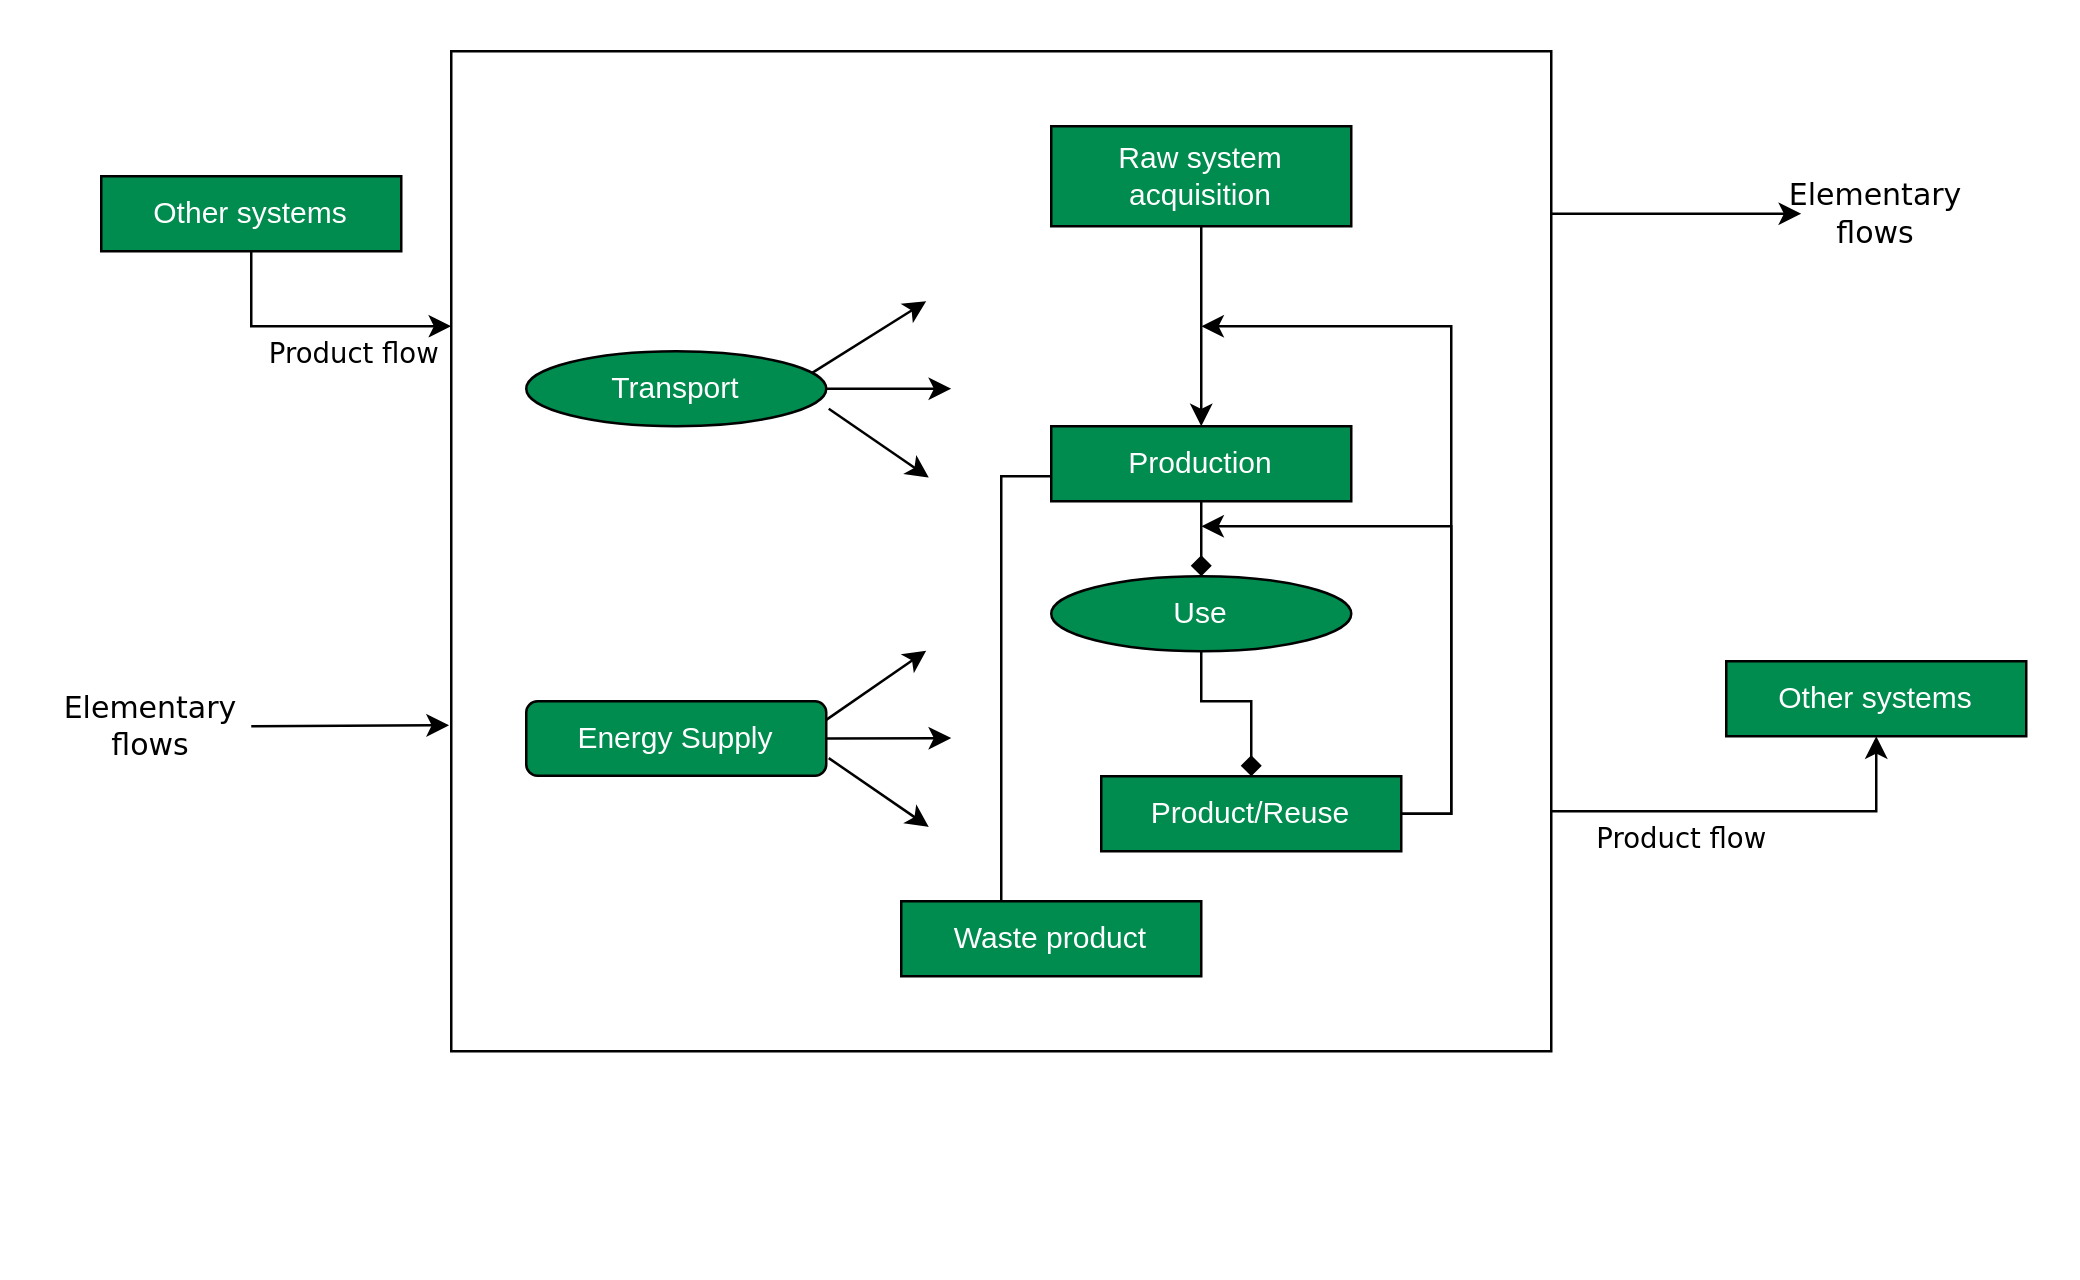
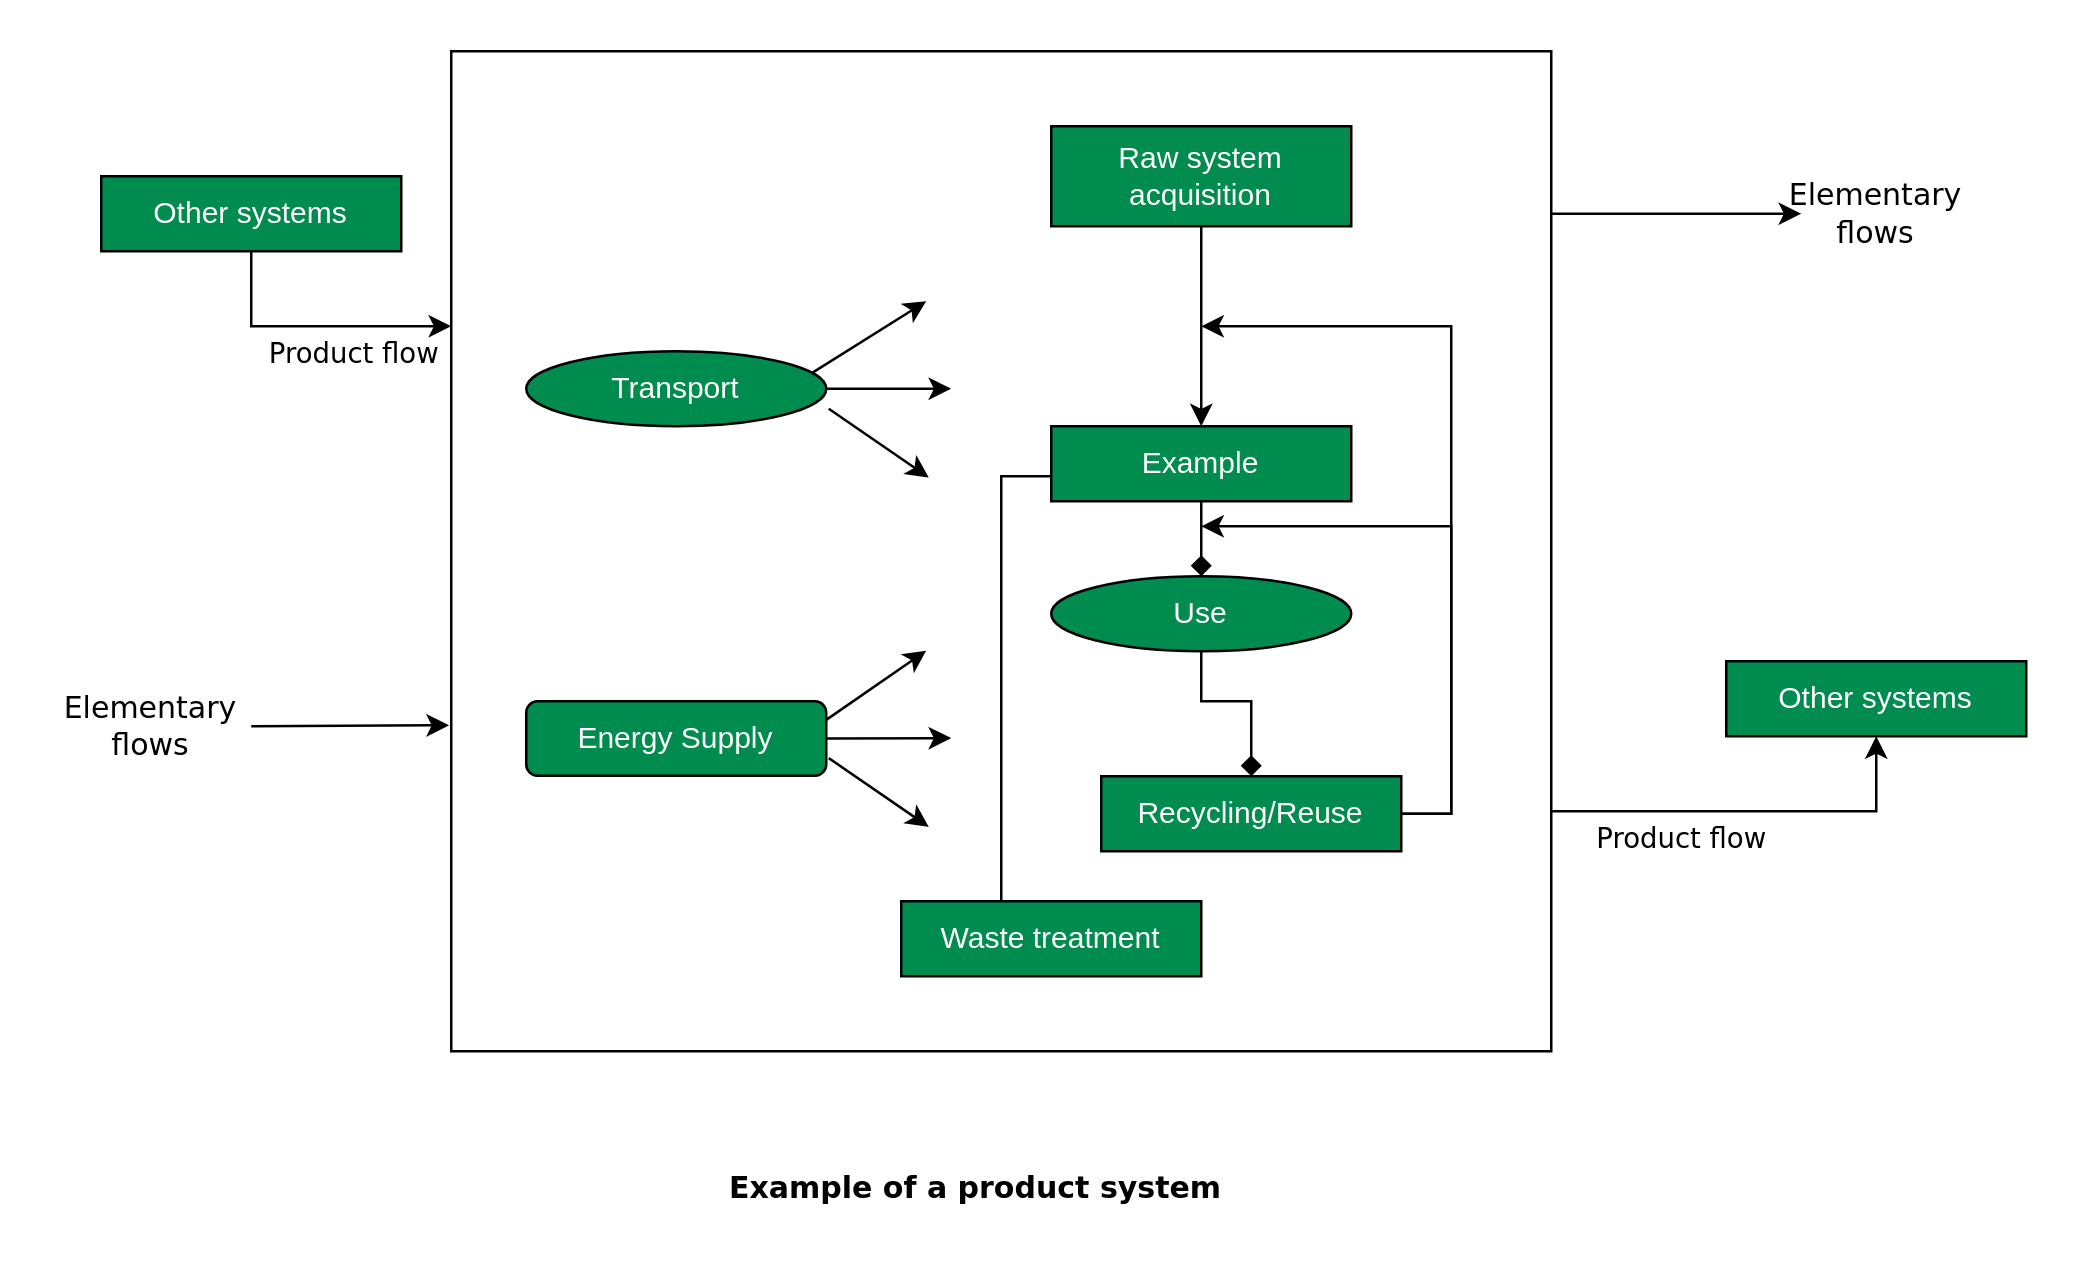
node "Production": label "Production" -> "Example"
node "Product/Reuse": label "Product/Reuse" -> "Recycling/Reuse"
node "Waste product": label "Waste product" -> "Waste treatment"
node "Example of a product system": added
